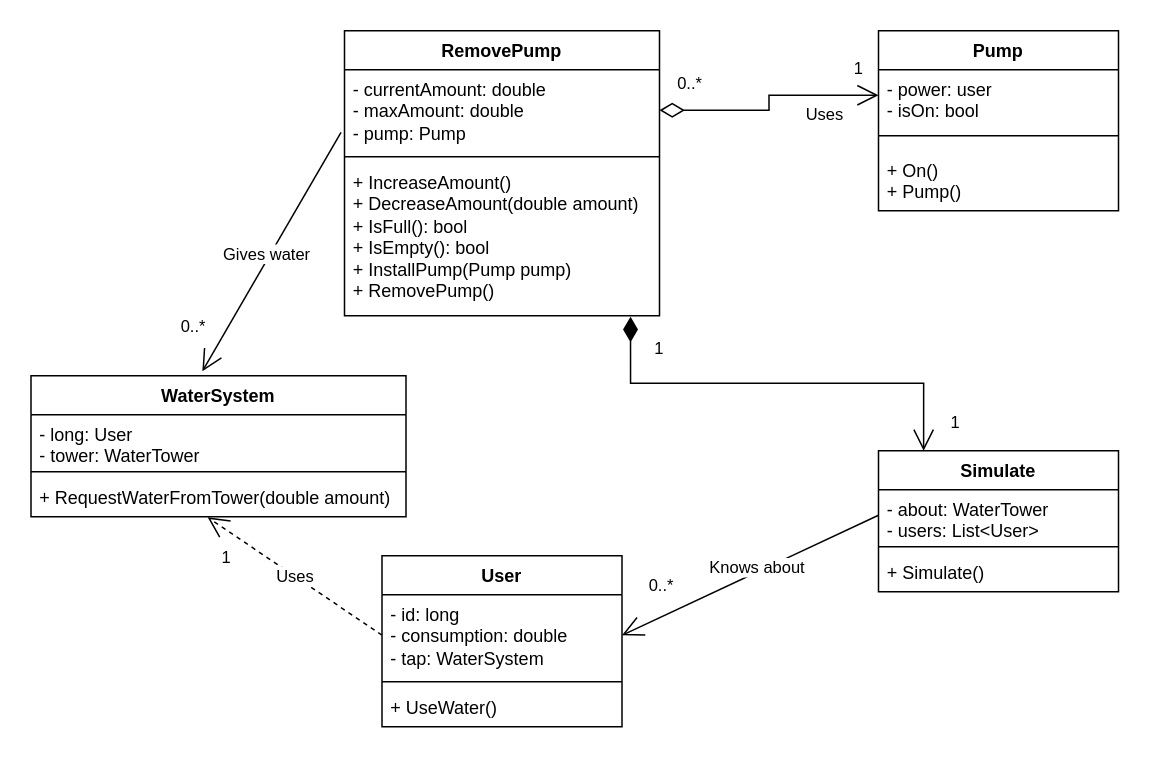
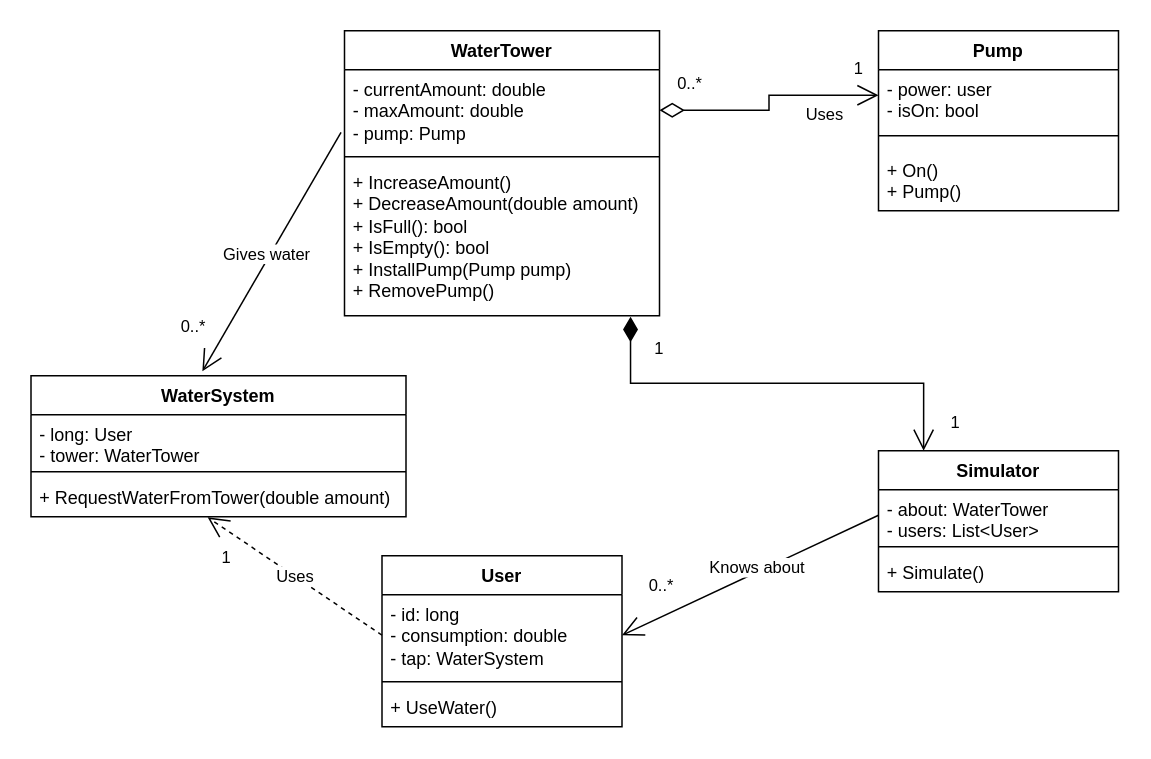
node "RemovePump": label "RemovePump" -> "WaterTower"
node "Simulate": label "Simulate" -> "Simulator"
